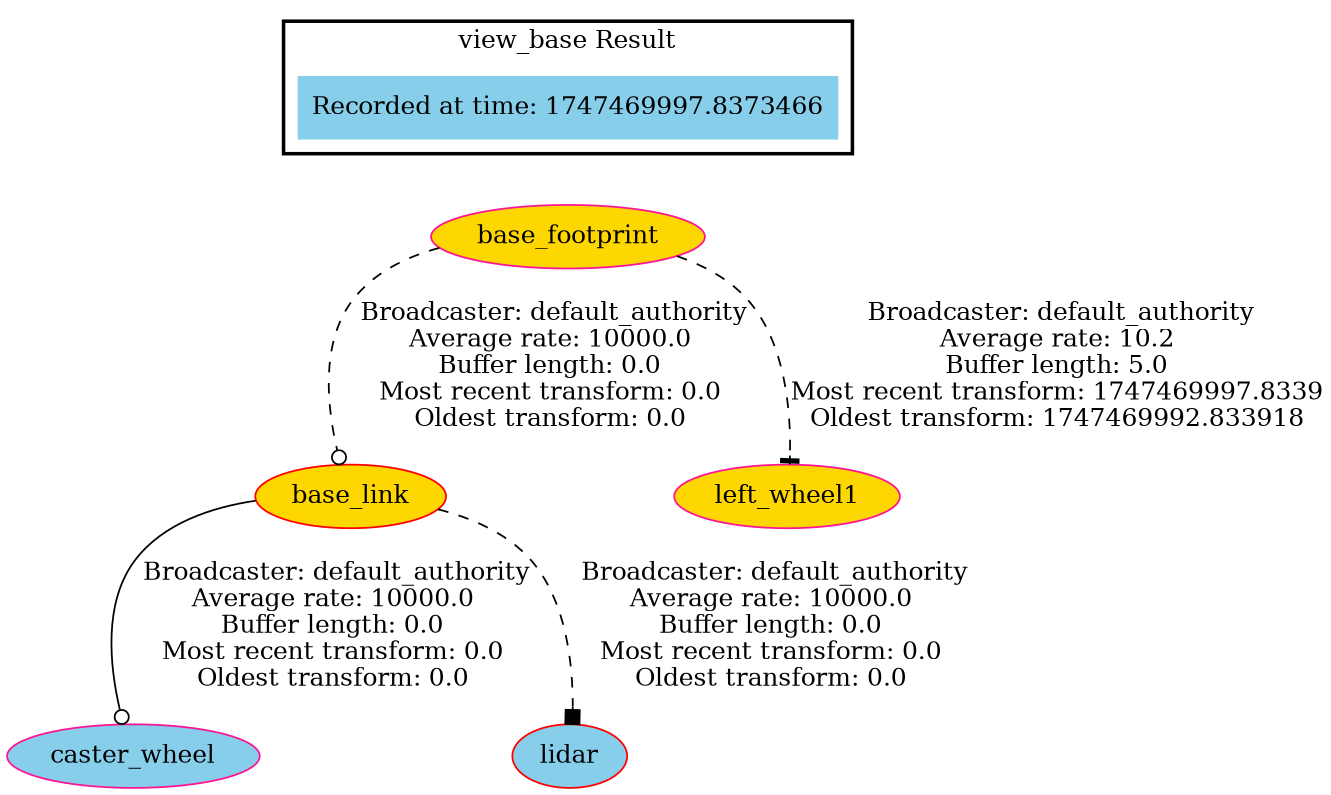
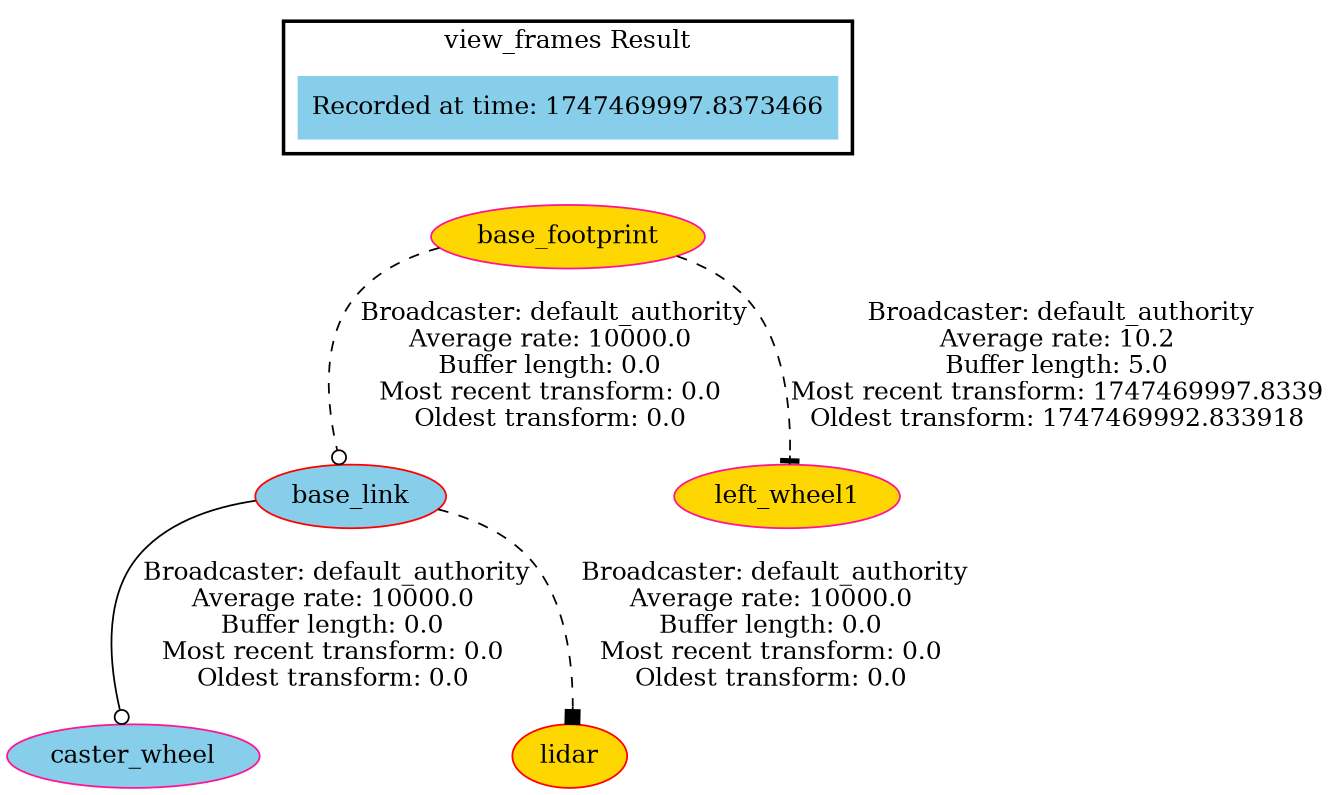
cluster "view_base Result": label "view_base Result" -> "view_frames Result"
node "base_link": fillcolor gold -> skyblue
node "lidar": fillcolor skyblue -> gold
